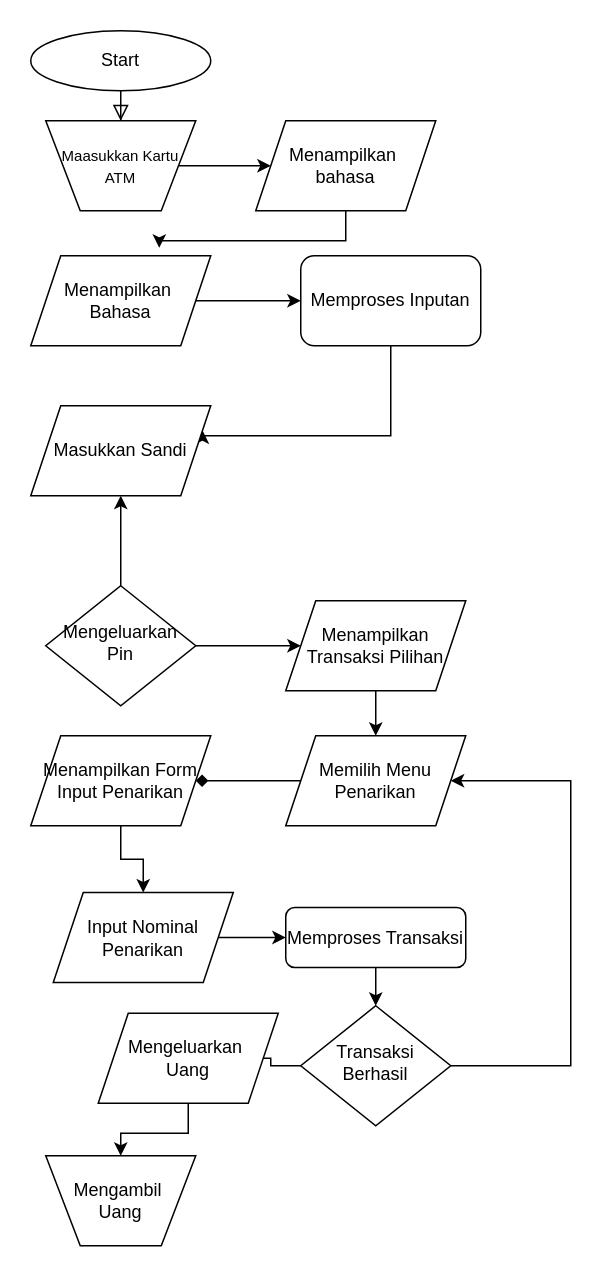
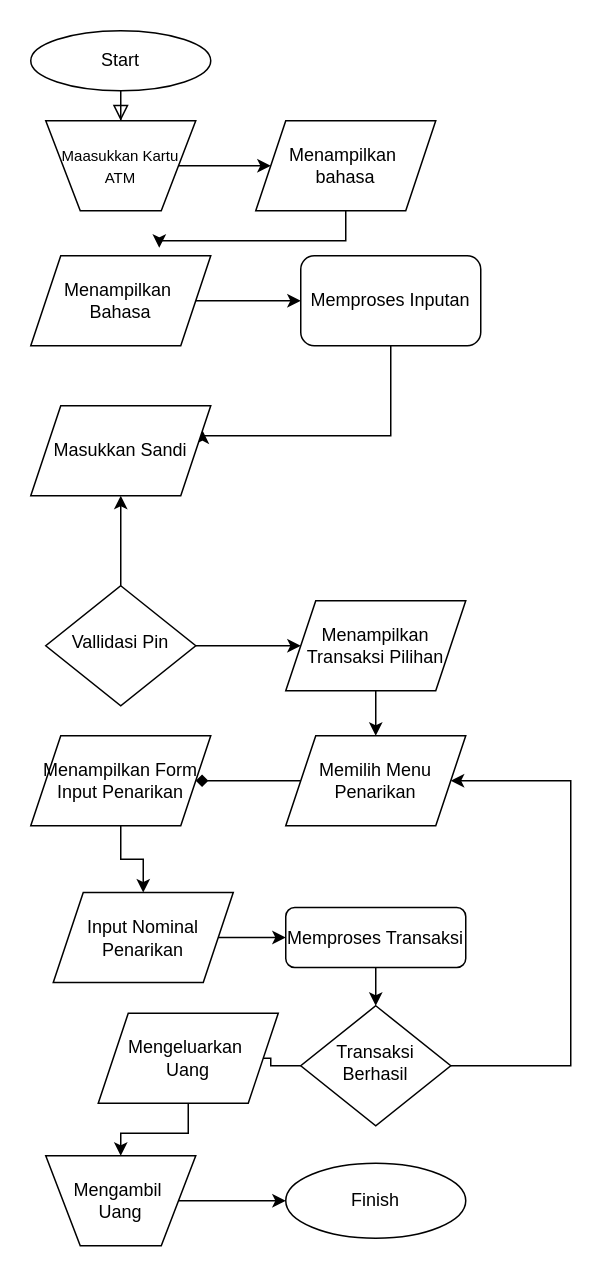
node "Mengeluarkan Pin": label "Mengeluarkan Pin" -> "Vallidasi Pin"
edge "Mengambil Uang" -> "Finish": added
node "Finish": added
